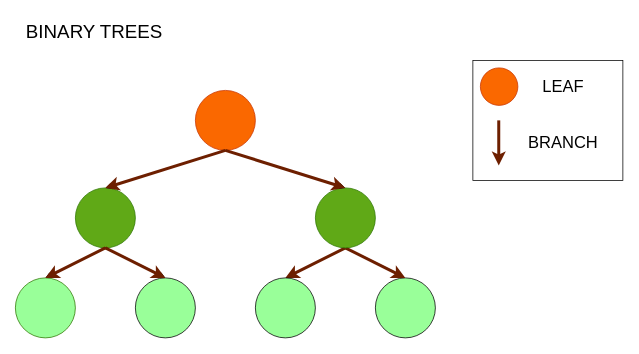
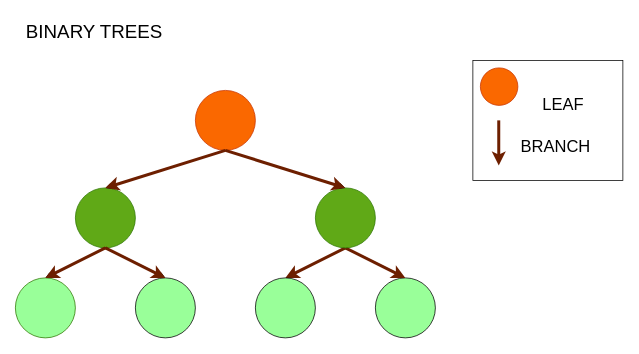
node "LEAF": moved (563, 87) -> (563, 105)
node "BRANCH": moved (563, 143) -> (555, 147)
